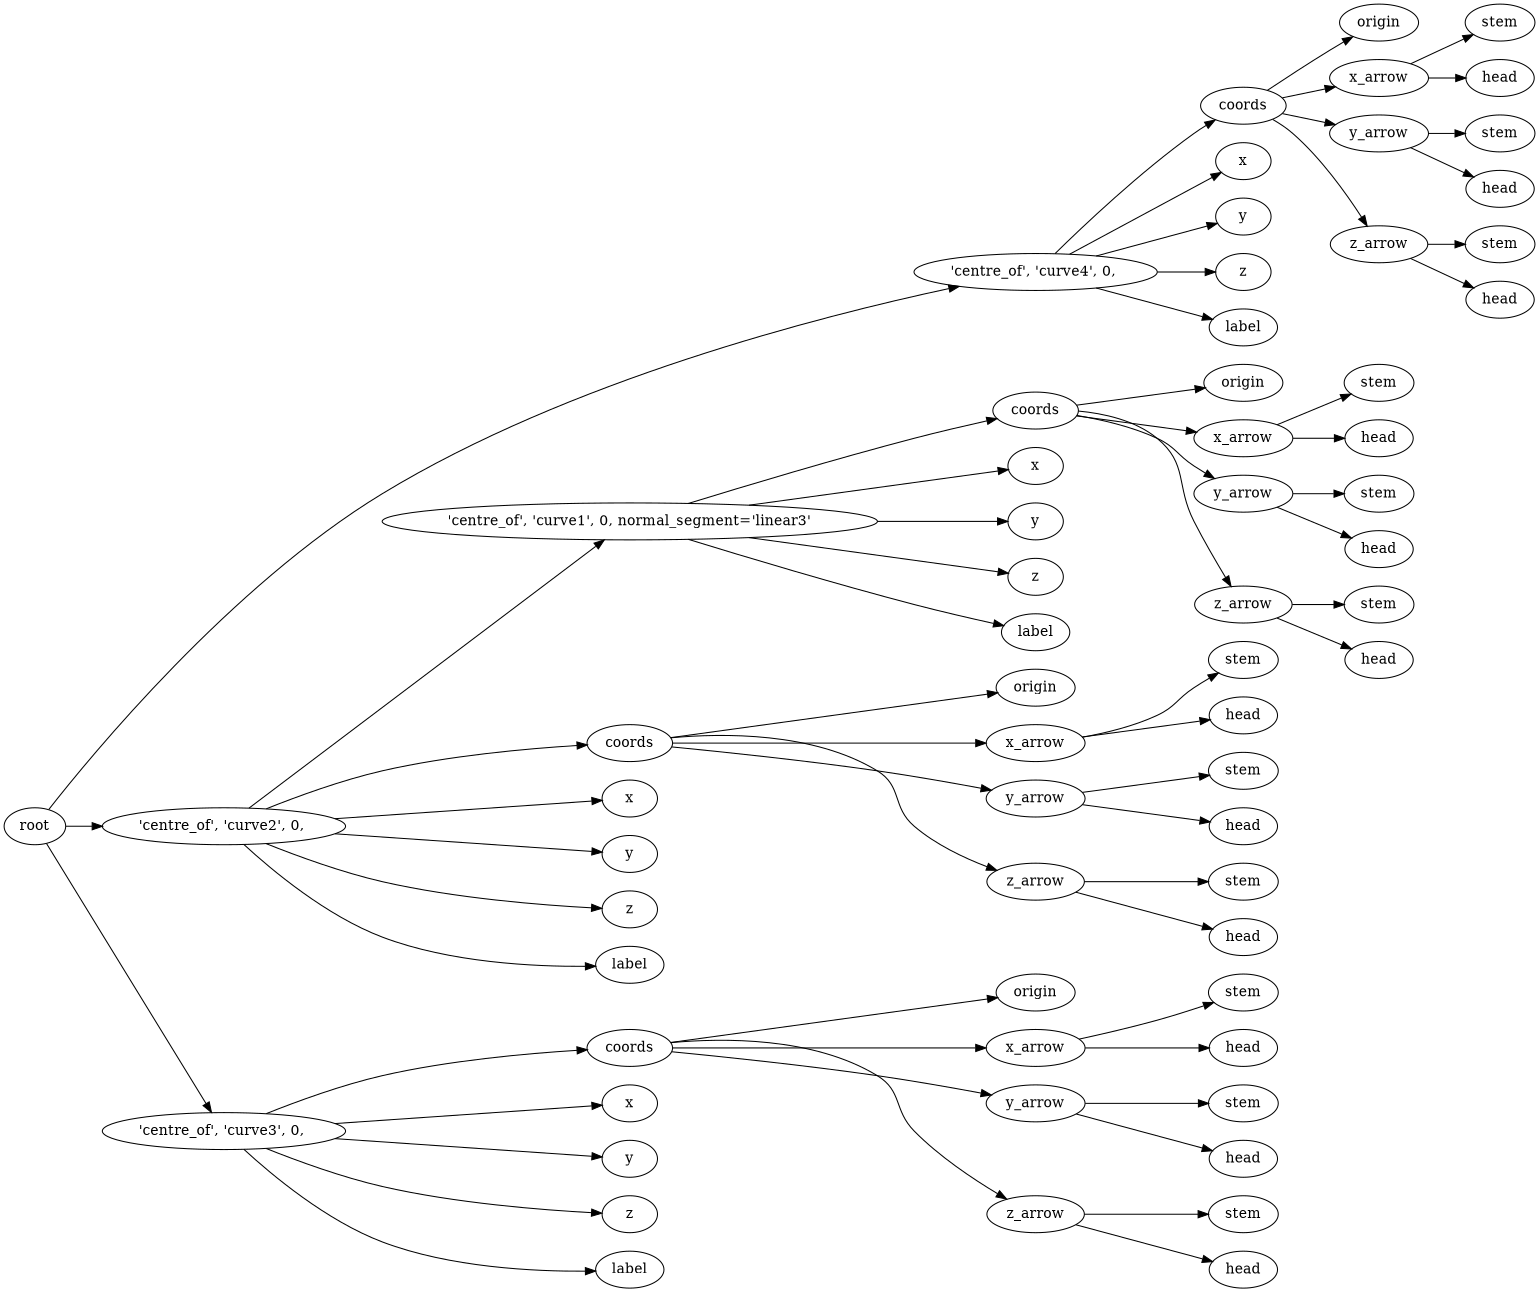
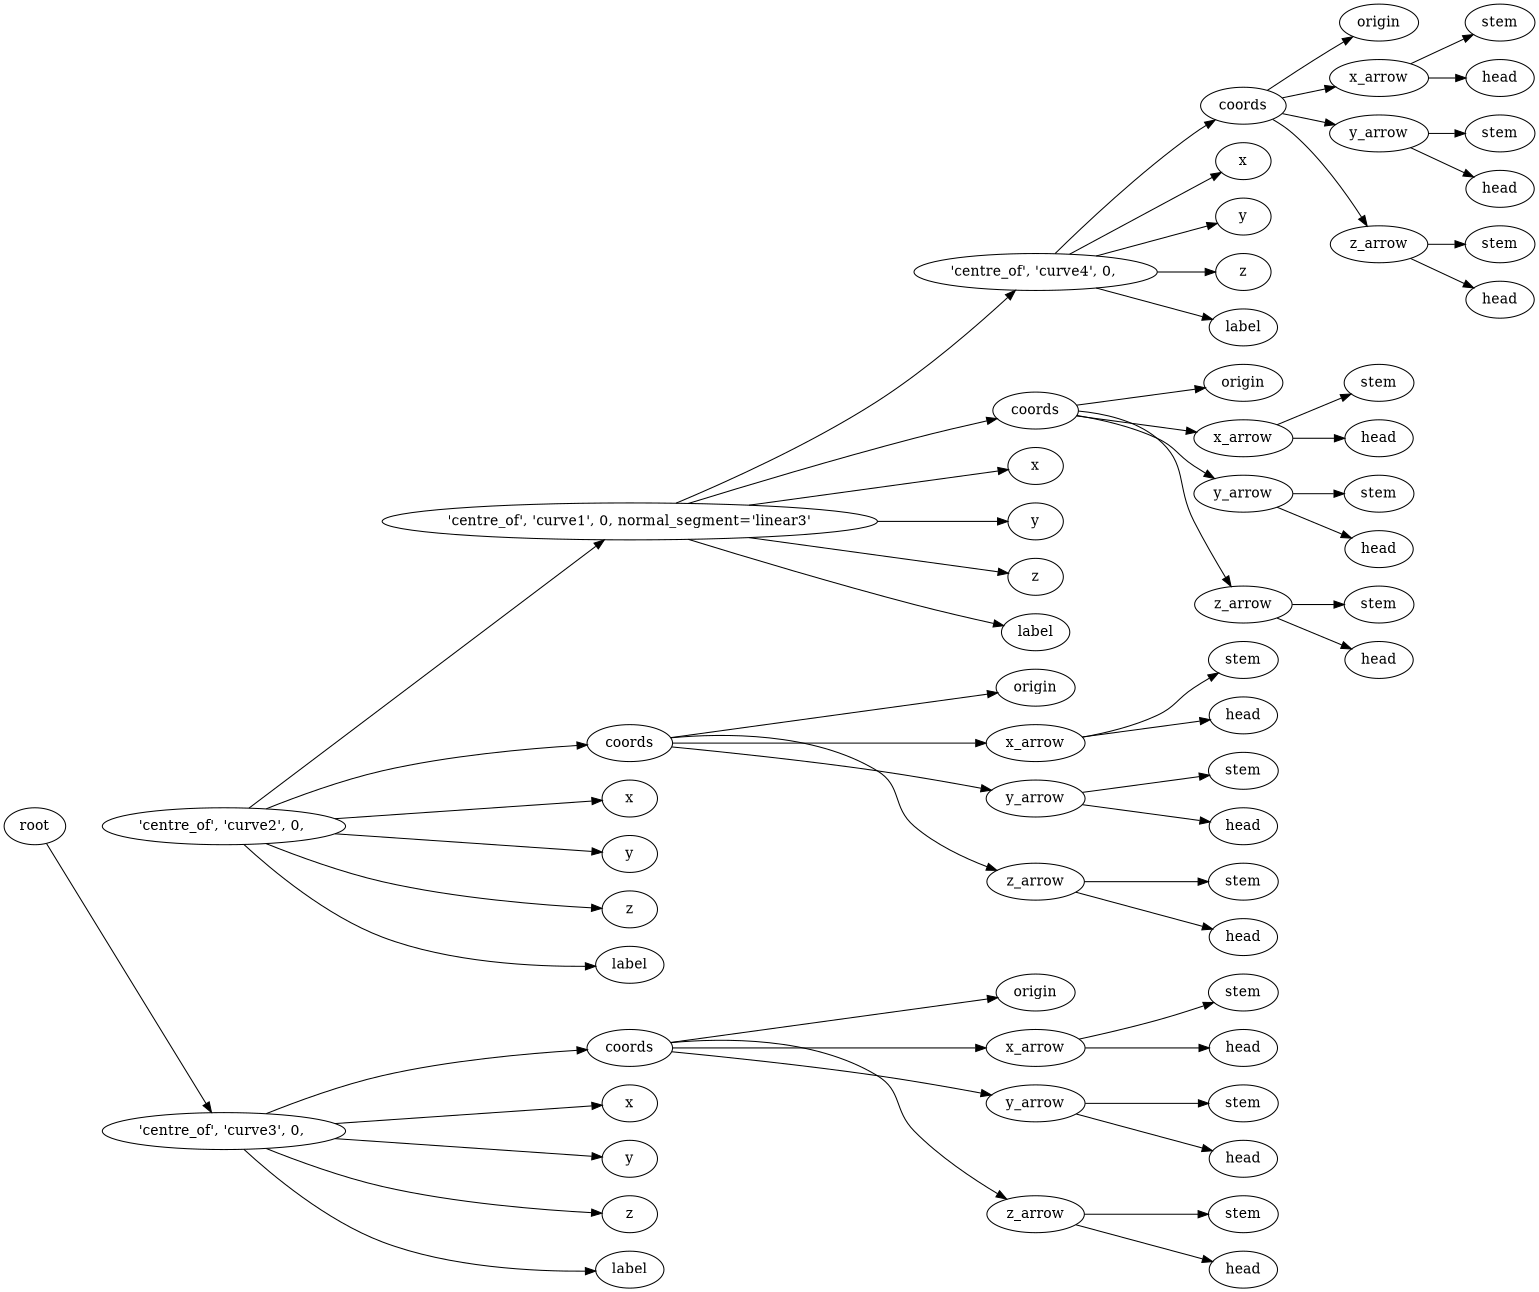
edge "root" -> "'centre_of', 'curve4', 0,": now "'centre_of', 'curve1', 0, normal_segment='linear3'" -> "'centre_of', 'curve4', 0,"
edge "root" -> "'centre_of', 'curve2', 0,": removed
